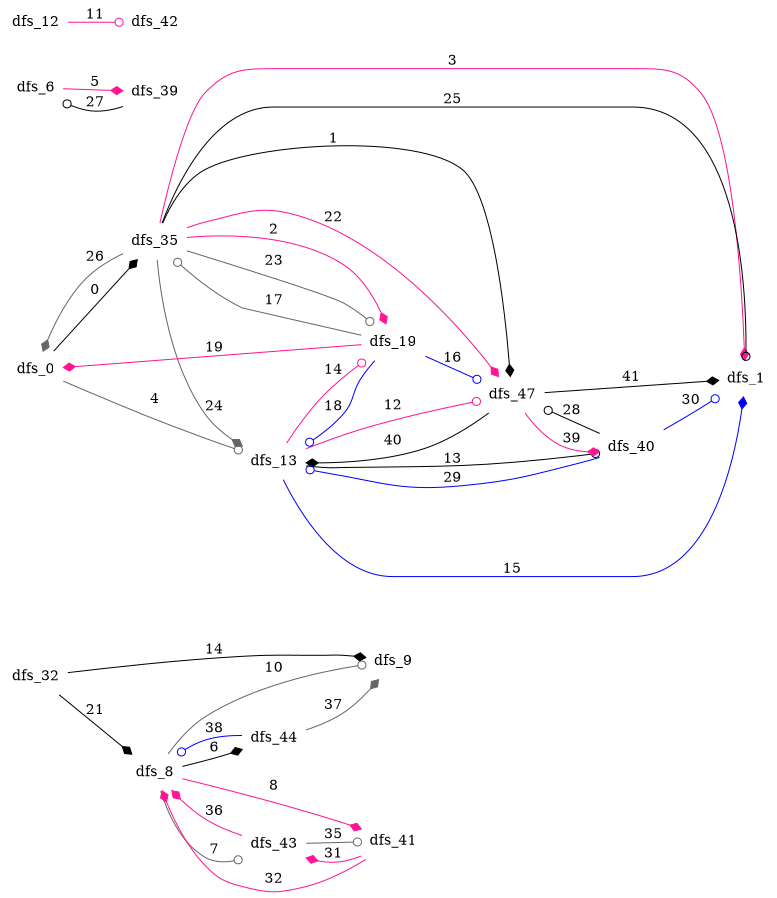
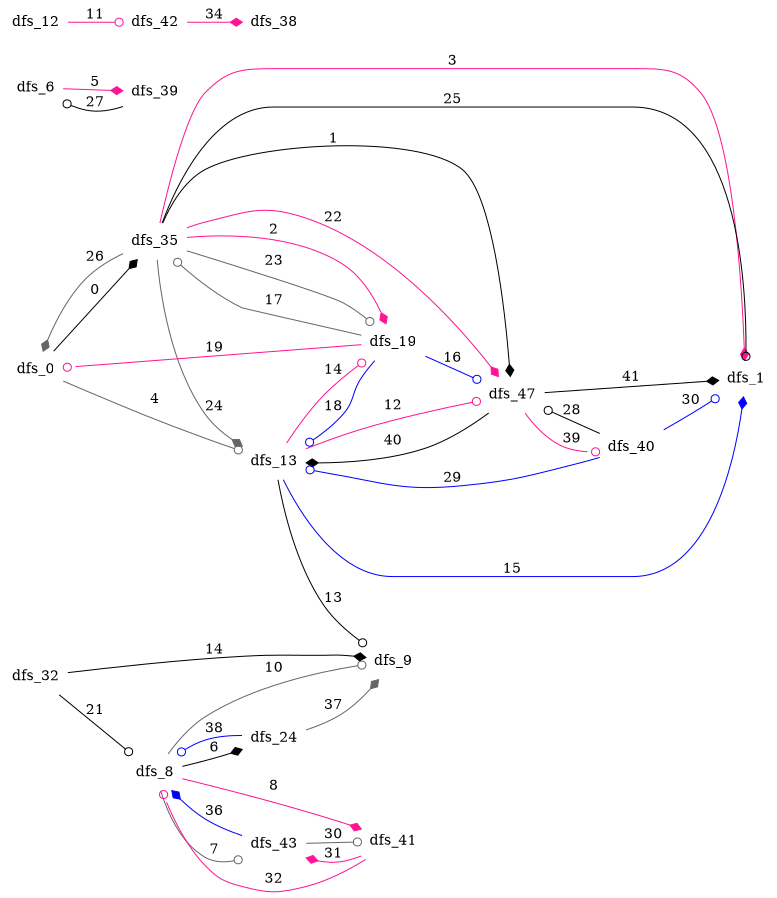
node "dfs_38": added
edge "dfs_19" -> "dfs_0": arrowhead diamond -> odot
edge "dfs_47" -> "dfs_40": arrowhead diamond -> odot
edge "dfs_13" -> "dfs_40": now "dfs_13" -> "dfs_9"
edge "dfs_32" -> "dfs_8": arrowhead diamond -> odot
node "dfs_44": label "dfs_44" -> "dfs_24"
edge "dfs_43" -> "dfs_8": color deeppink -> blue
edge "dfs_43" -> "dfs_41": label "35" -> "30"
edge "dfs_41" -> "dfs_8": arrowhead diamond -> odot
